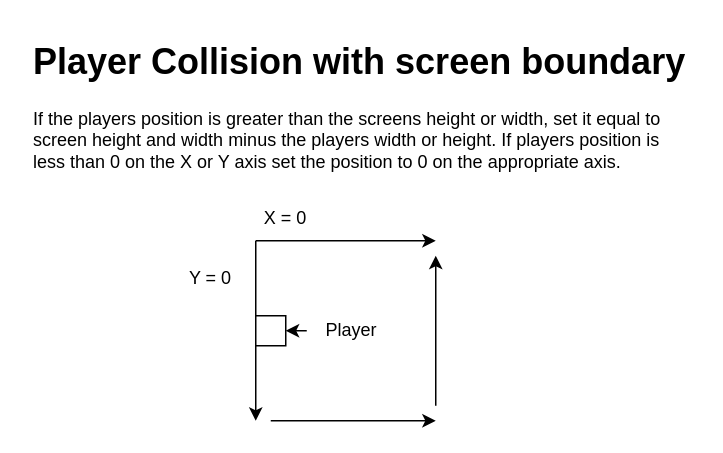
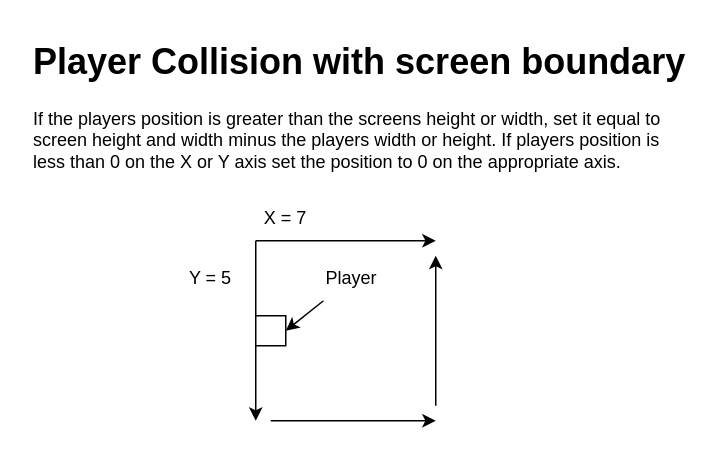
node "X = 0": label "X = 0" -> "X = 7"
node "Y = 0": label "Y = 0" -> "Y = 5"
node "Player": moved (352, 331) -> (352, 278)
